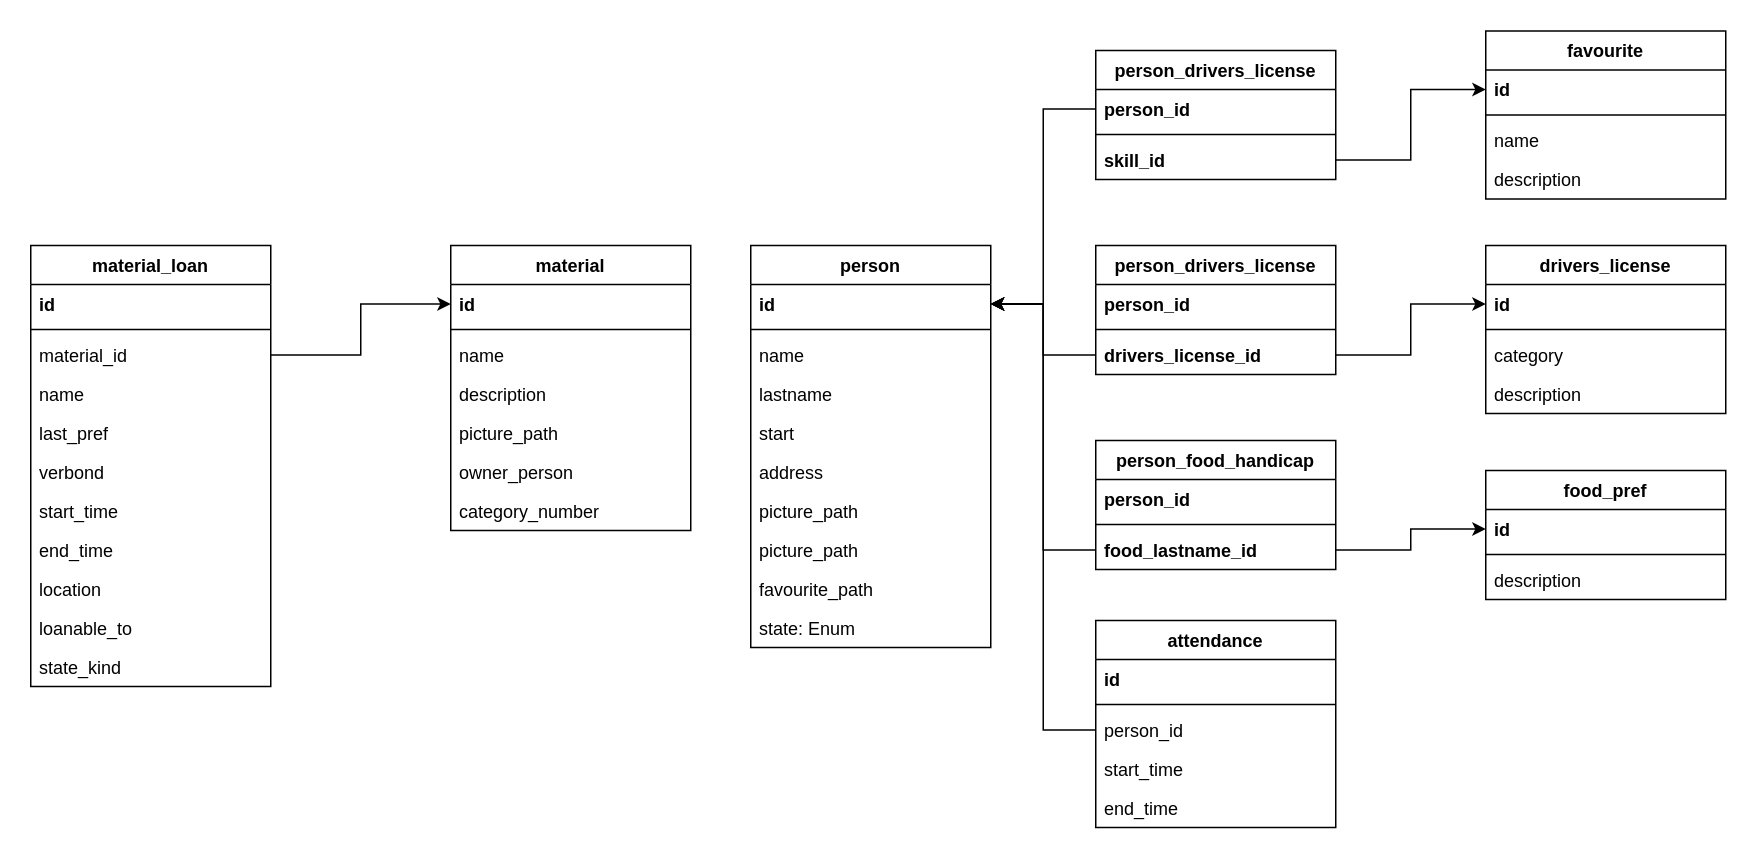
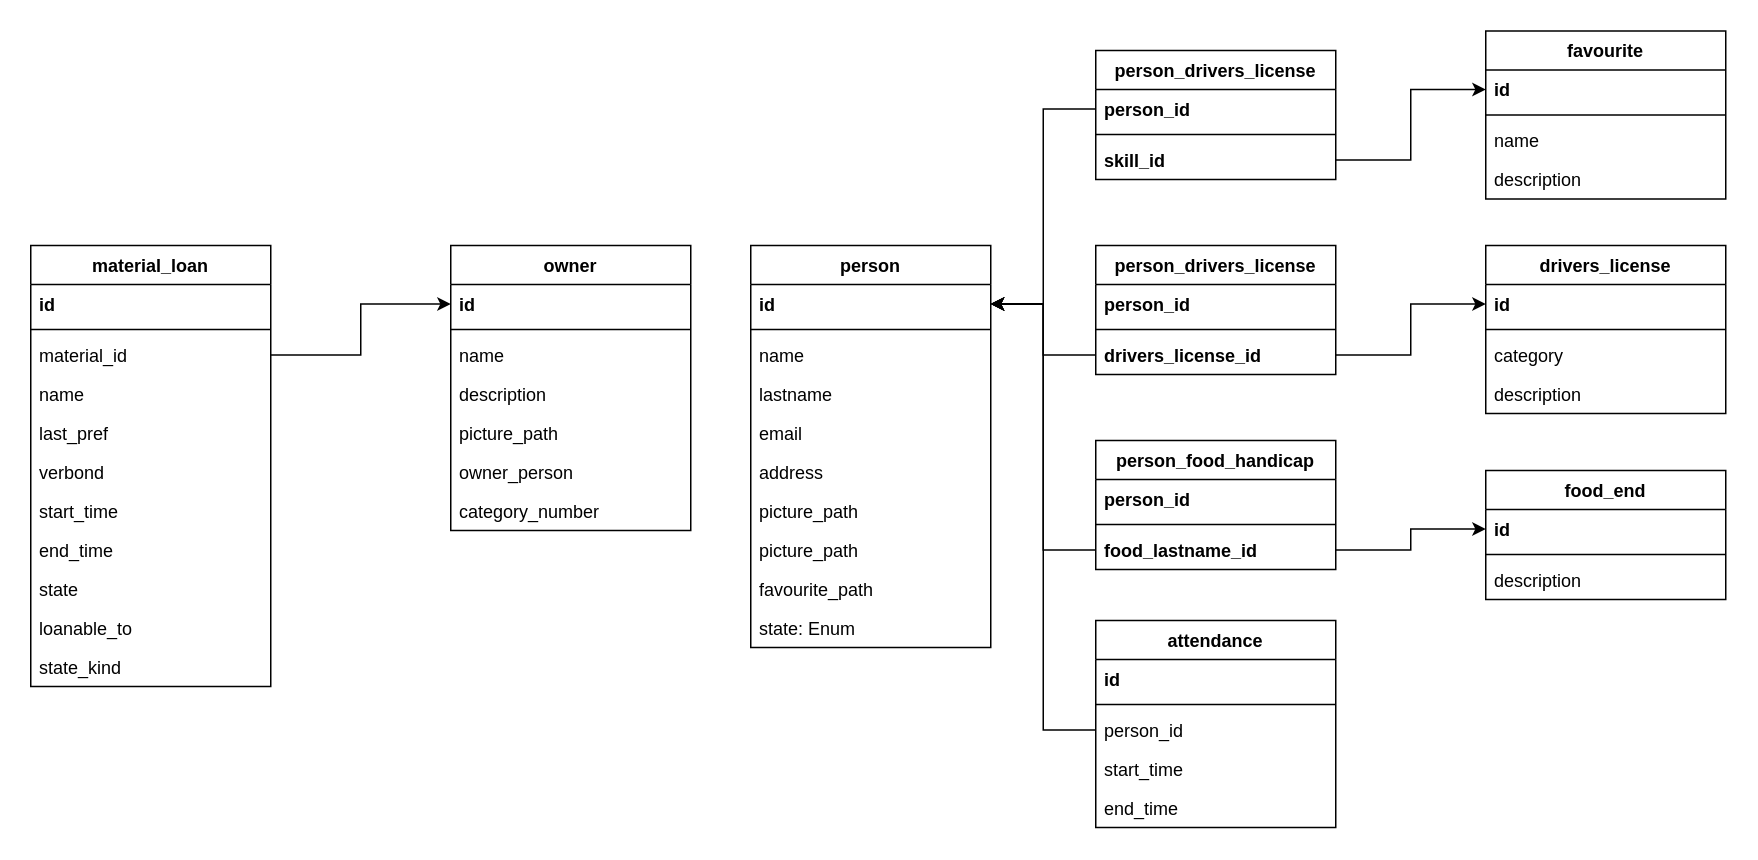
node "material": label "material" -> "owner"
node "start": label "start" -> "email"
node "food_pref": label "food_pref" -> "food_end"
node "location": label "location" -> "state"
